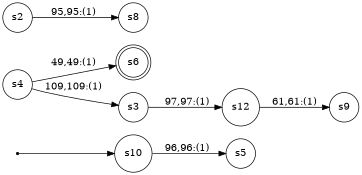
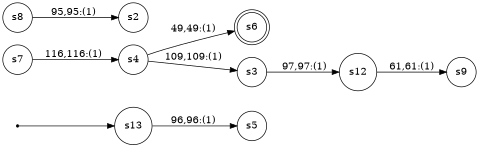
edge "s2" -> "s8": reversed
node "s7": added
node "s10": label "s10" -> "s13"
